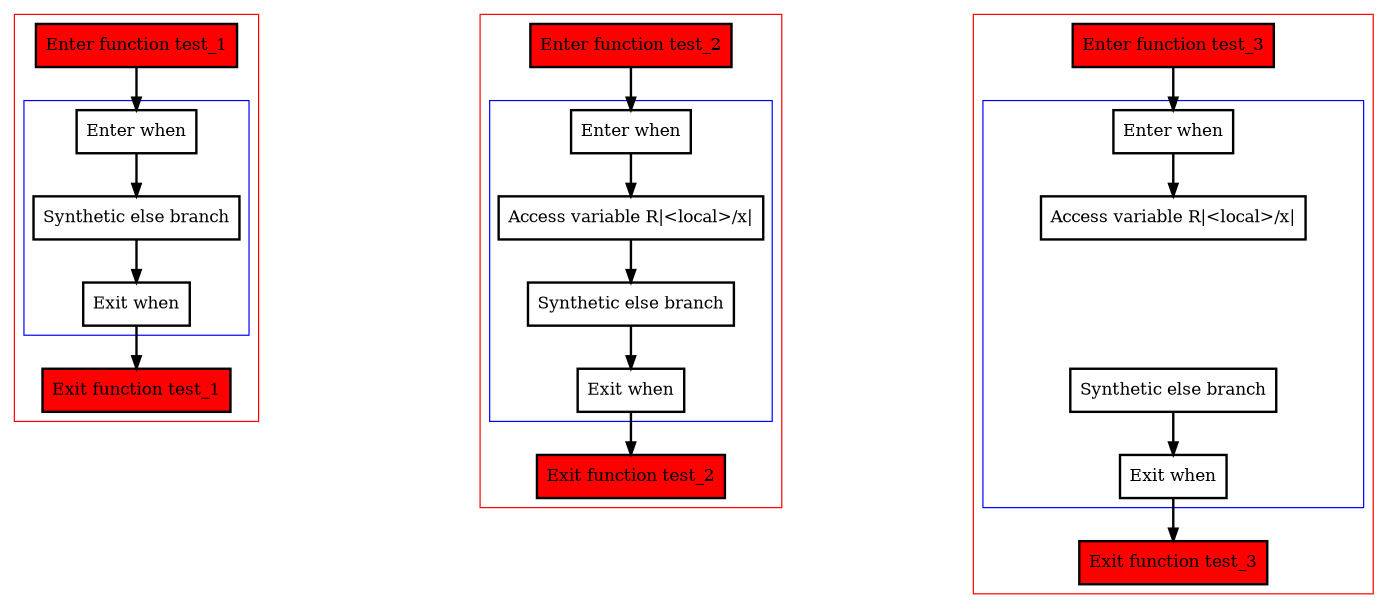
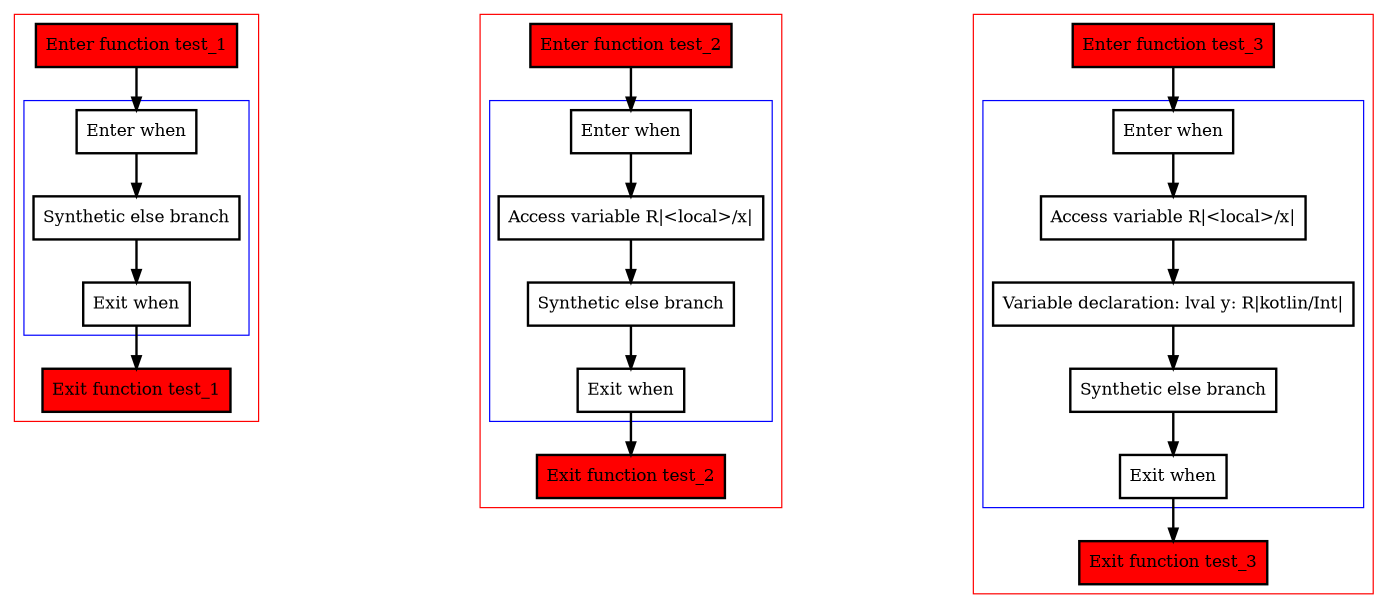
node "Variable declaration: lval y: R|kotlin/Int|": added
